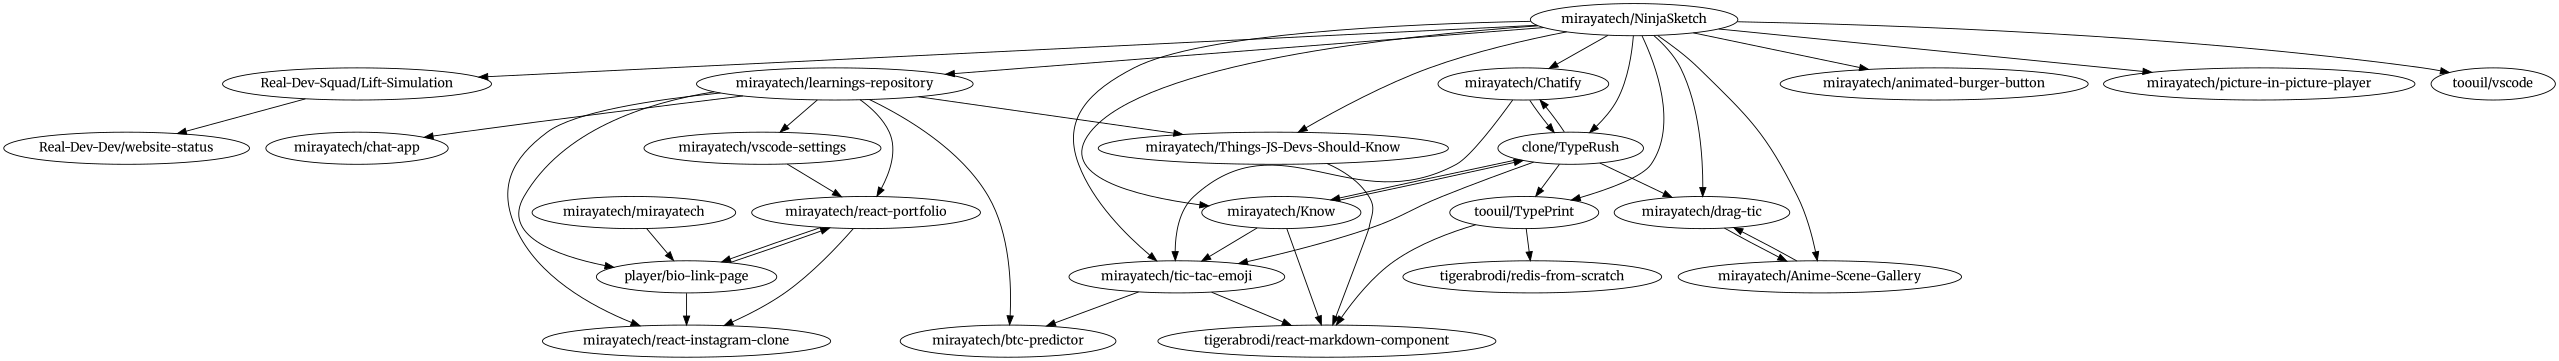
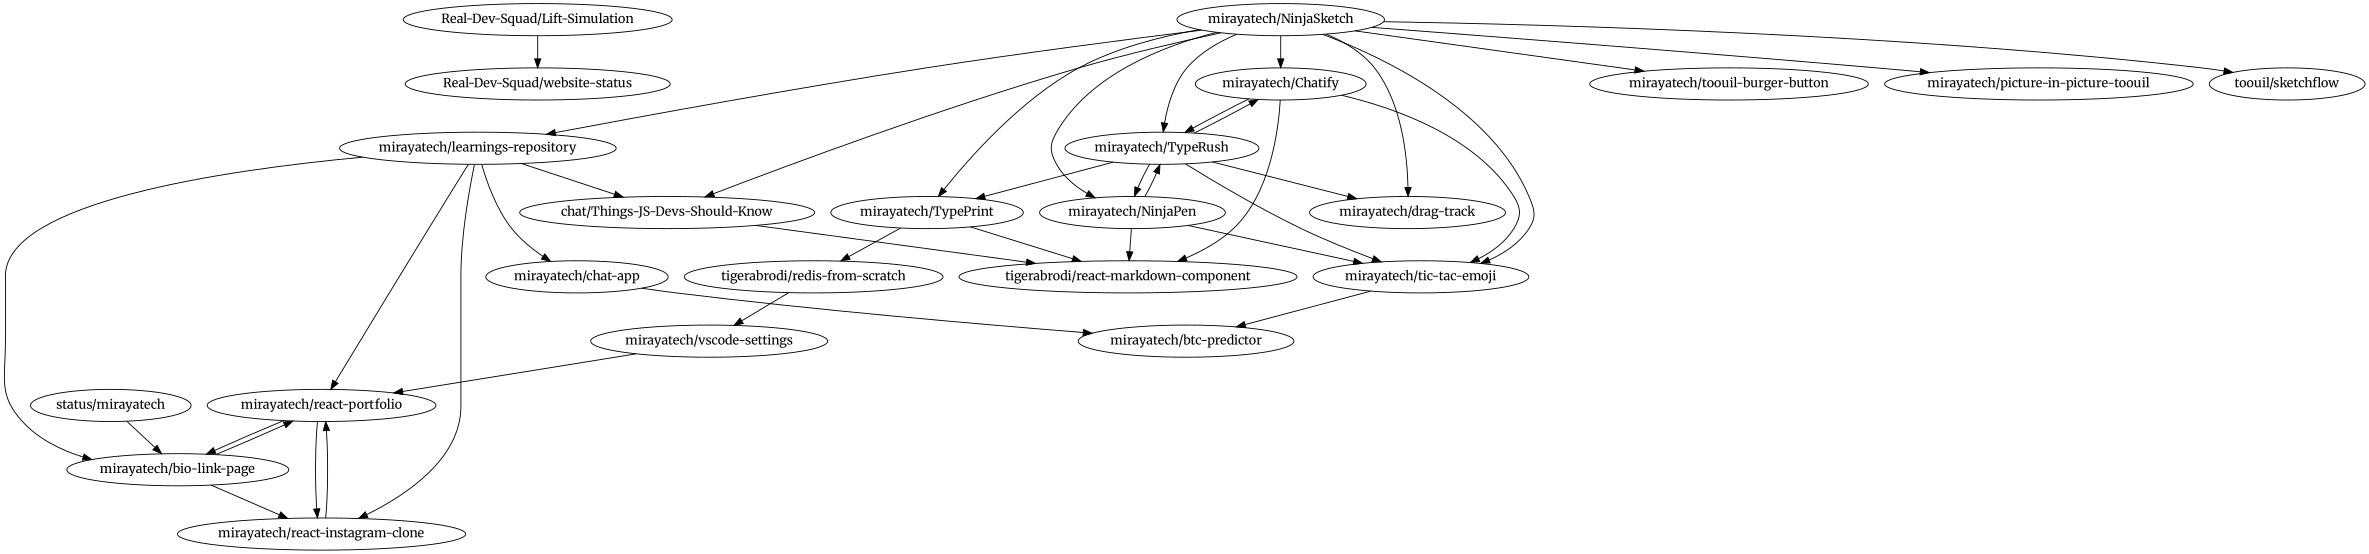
edge "mirayatech/NinjaSketch" -> "Real-Dev-Squad/Lift-Simulation": removed
node "mirayatech/animated-burger-button": label "mirayatech/animated-burger-button" -> "mirayatech/toouil-burger-button"
node "mirayatech/picture-in-picture-player": label "mirayatech/picture-in-picture-player" -> "mirayatech/picture-in-picture-toouil"
node "toouil/vscode": label "toouil/vscode" -> "toouil/sketchflow"
edge "mirayatech/learnings-repository" -> "mirayatech/vscode-settings": now "tigerabrodi/redis-from-scratch" -> "mirayatech/vscode-settings"
node "Real-Dev-Dev/website-status": label "Real-Dev-Dev/website-status" -> "Real-Dev-Squad/website-status"
node "mirayatech/Things-JS-Devs-Should-Know": label "mirayatech/Things-JS-Devs-Should-Know" -> "chat/Things-JS-Devs-Should-Know"
node "clone/TypeRush": label "clone/TypeRush" -> "mirayatech/TypeRush"
edge "mirayatech/learnings-repository" -> "mirayatech/btc-predictor": now "mirayatech/chat-app" -> "mirayatech/btc-predictor"
node "mirayatech/mirayatech": label "mirayatech/mirayatech" -> "status/mirayatech"
node "mirayatech/Know": label "mirayatech/Know" -> "mirayatech/NinjaPen"
node "toouil/TypePrint": label "toouil/TypePrint" -> "mirayatech/TypePrint"
node "mirayatech/drag-tic": label "mirayatech/drag-tic" -> "mirayatech/drag-track"
node "player/bio-link-page": label "player/bio-link-page" -> "mirayatech/bio-link-page"
node "mirayatech/Anime-Scene-Gallery": removed
edge "mirayatech/tic-tac-emoji" -> "tigerabrodi/react-markdown-component": now "mirayatech/Chatify" -> "tigerabrodi/react-markdown-component"
edge "mirayatech/react-instagram-clone" -> "mirayatech/react-portfolio": added
